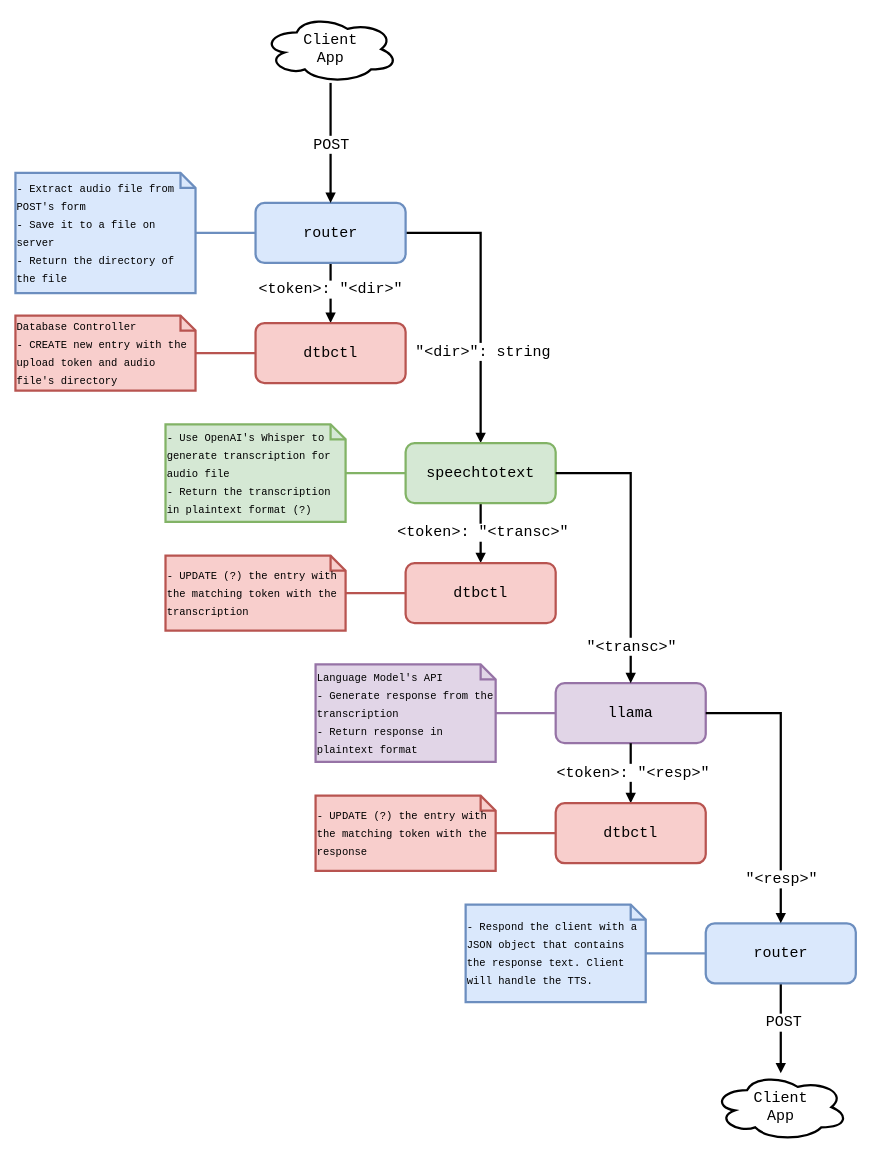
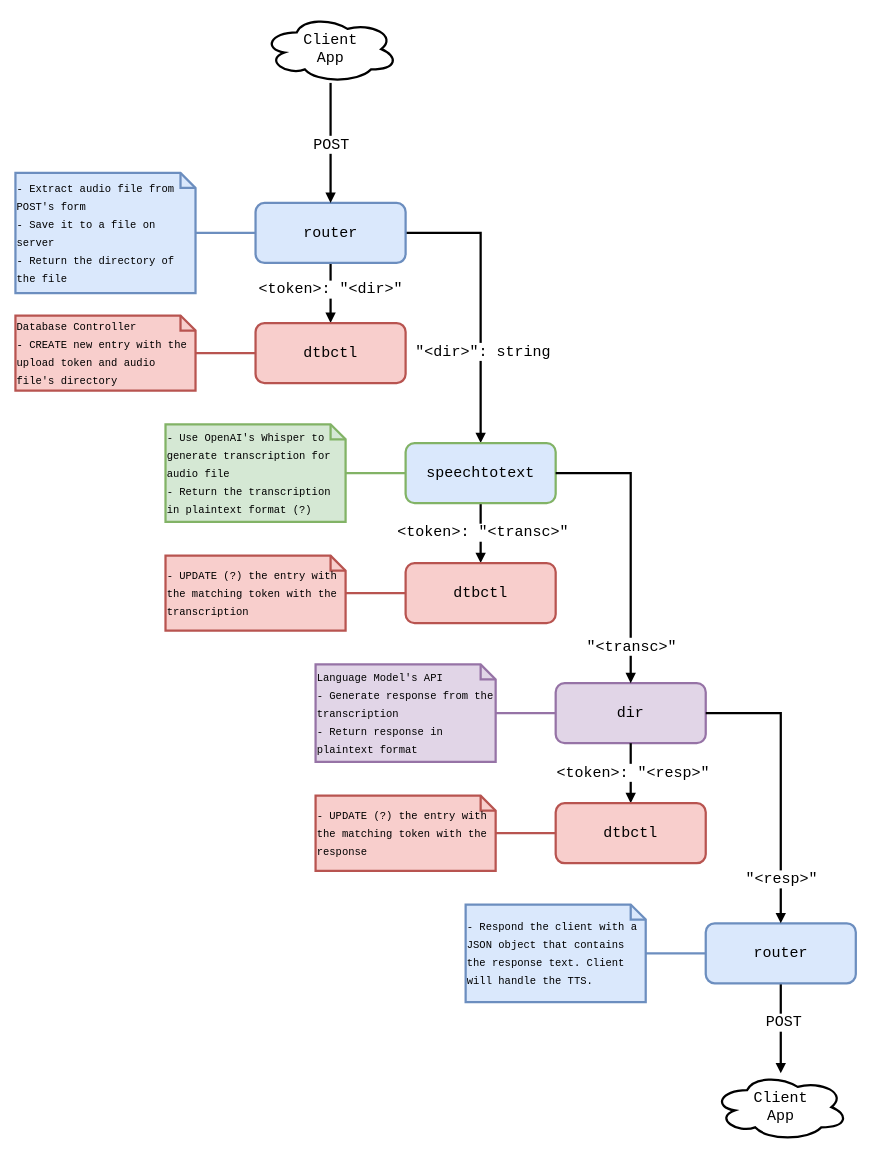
node "speechtotext": fillcolor #d5e8d4 -> #dae8fc
node "llama": label "llama" -> "dir"
